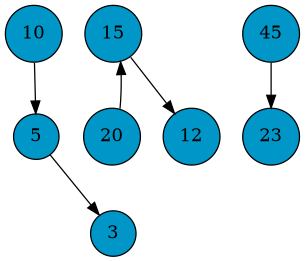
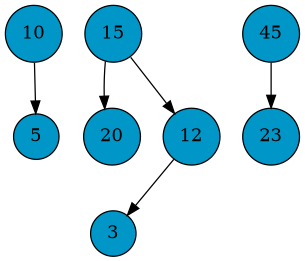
edge "20" -> "15": reversed
edge "5" -> "3": now "12" -> "3"
